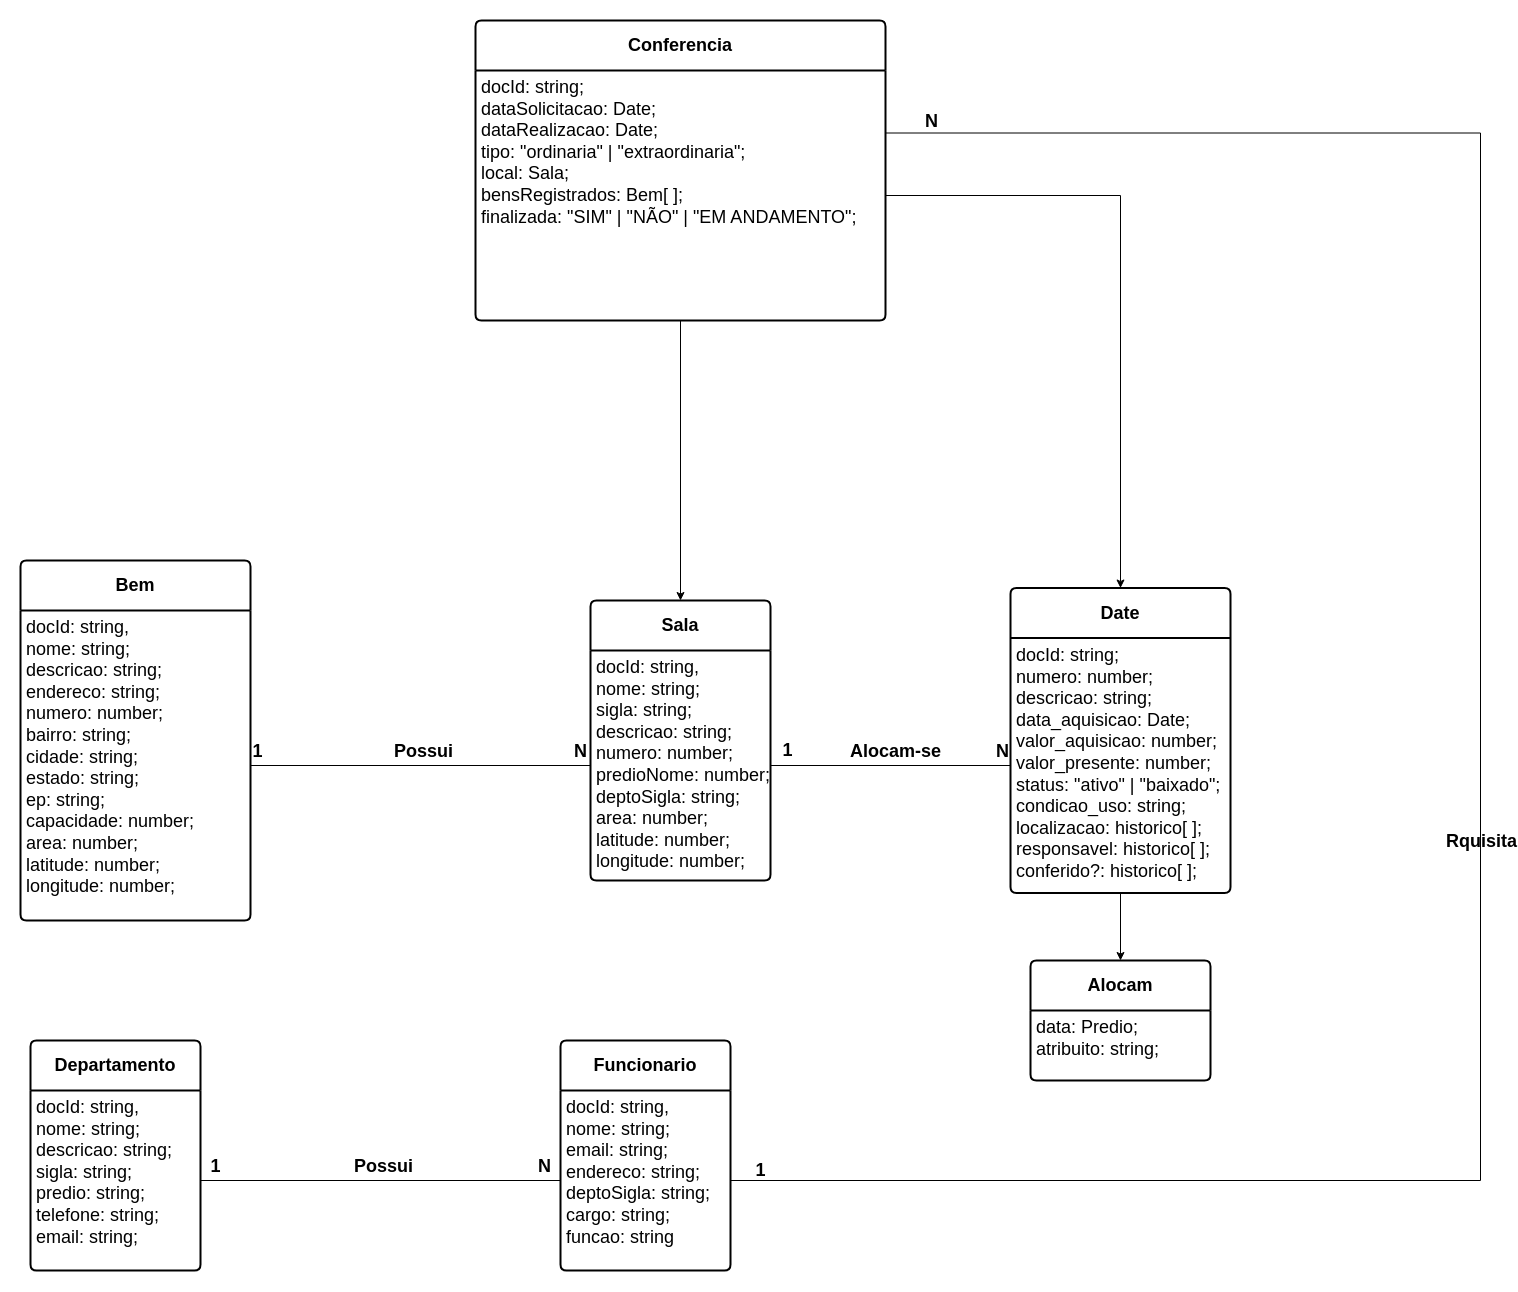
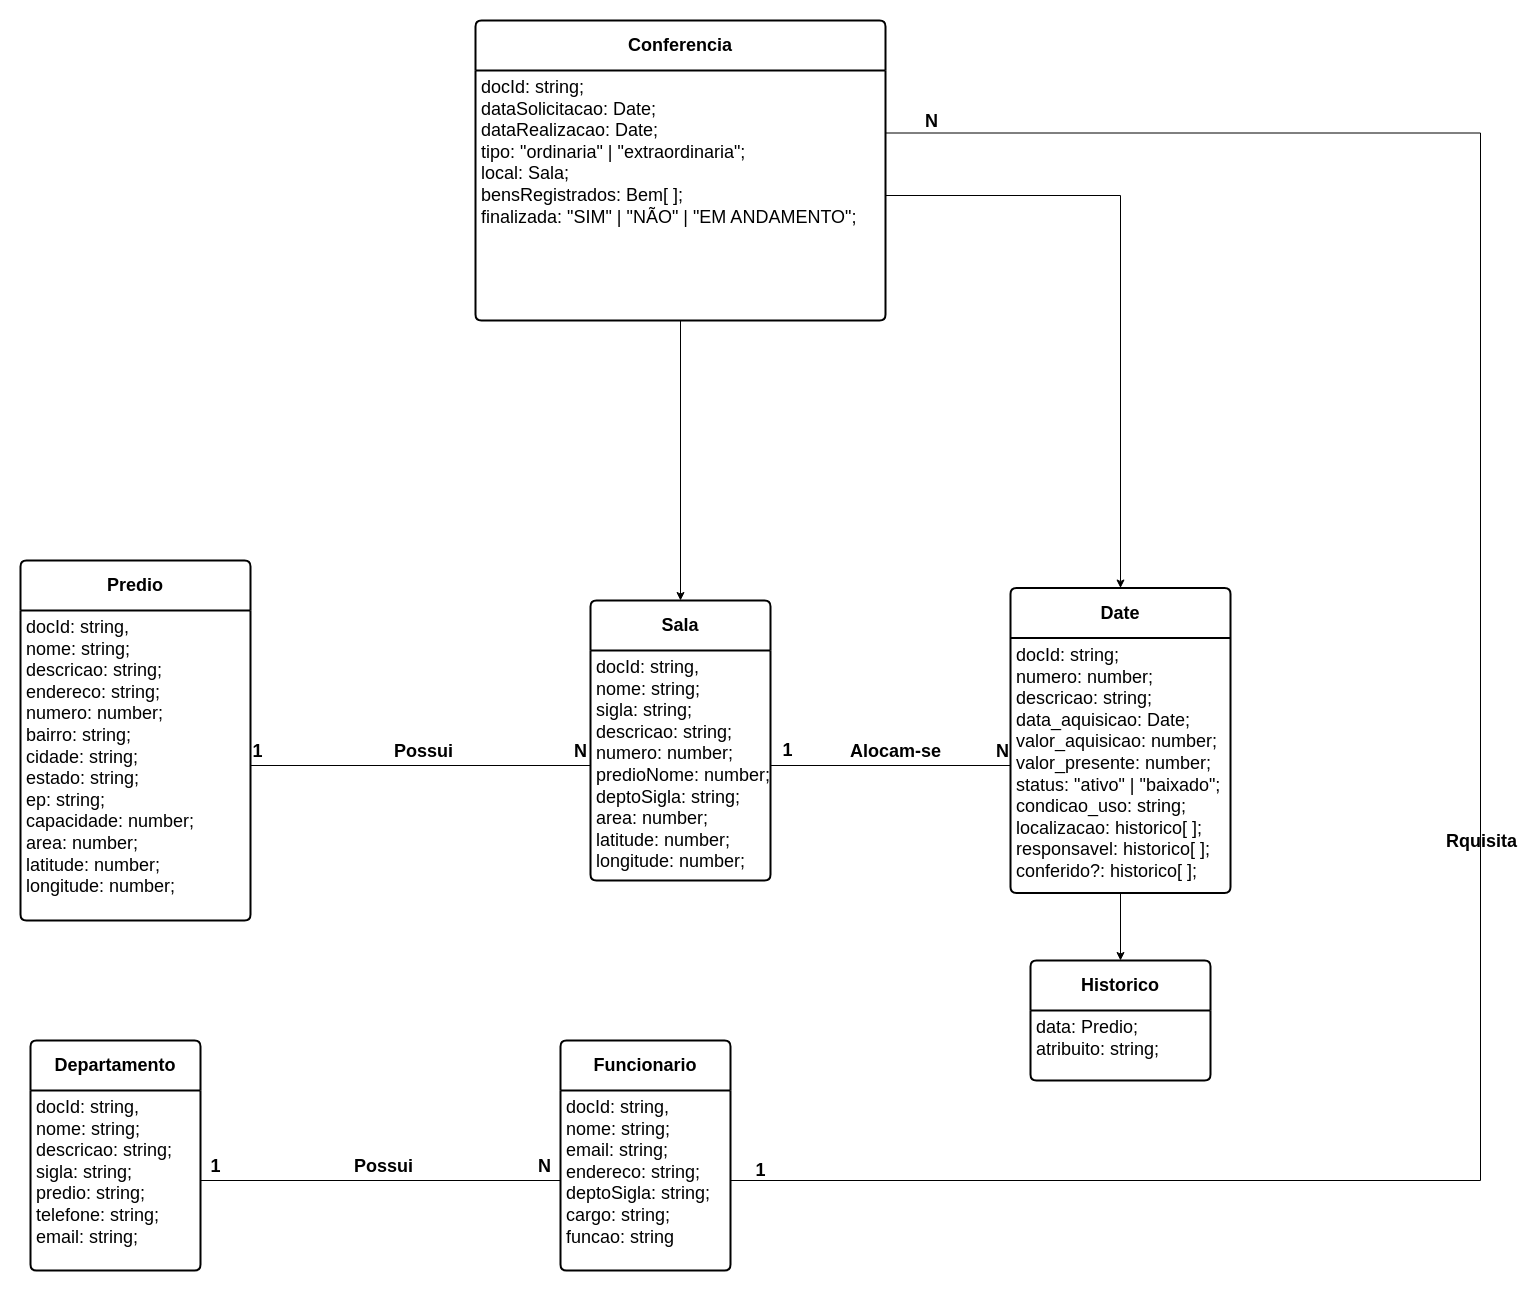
node "Bem": label "Bem" -> "Predio"
node "Alocam": label "Alocam" -> "Historico"
